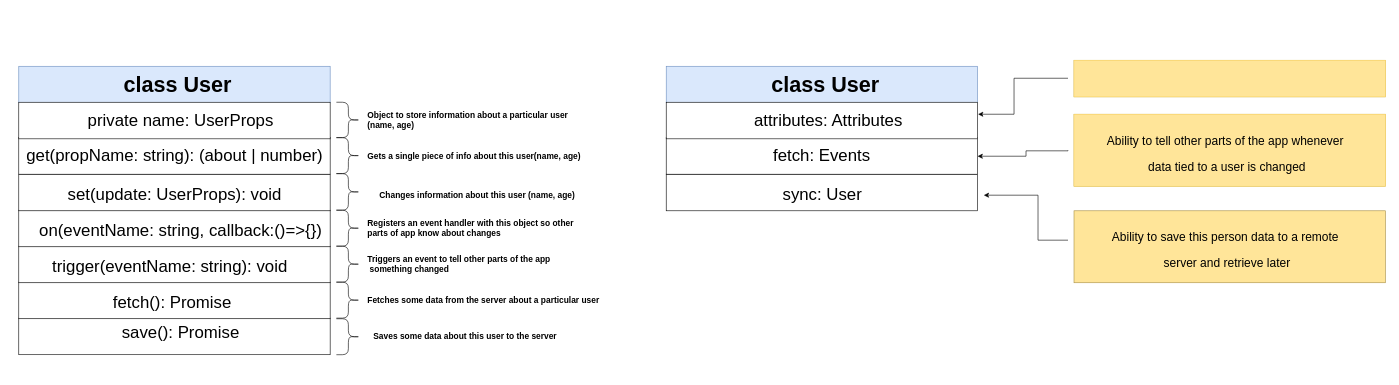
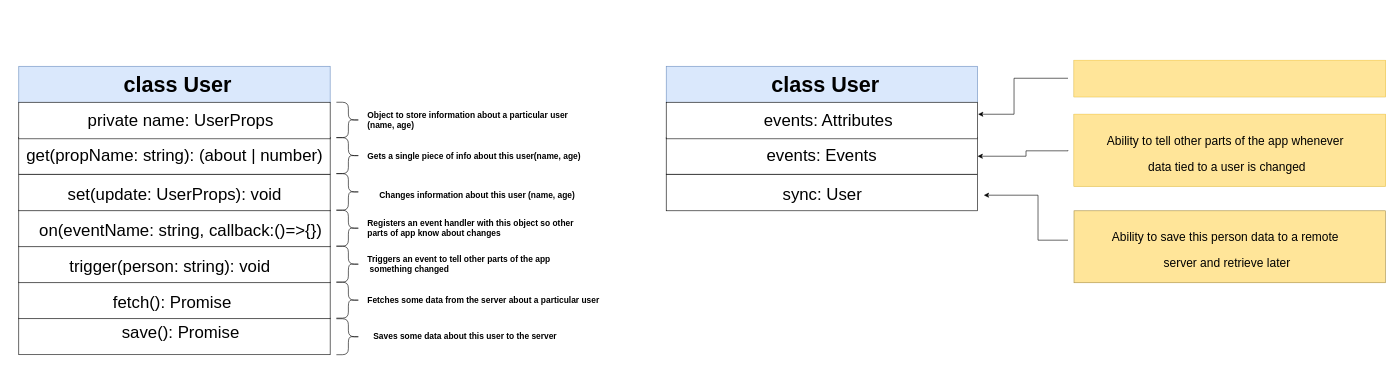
node "attributes: Attributes": label "attributes: Attributes" -> "events: Attributes"
node "fetch: Events": label "fetch: Events" -> "events: Events"
node "trigger(eventName: string): void": label "trigger(eventName: string): void" -> "trigger(person: string): void"
